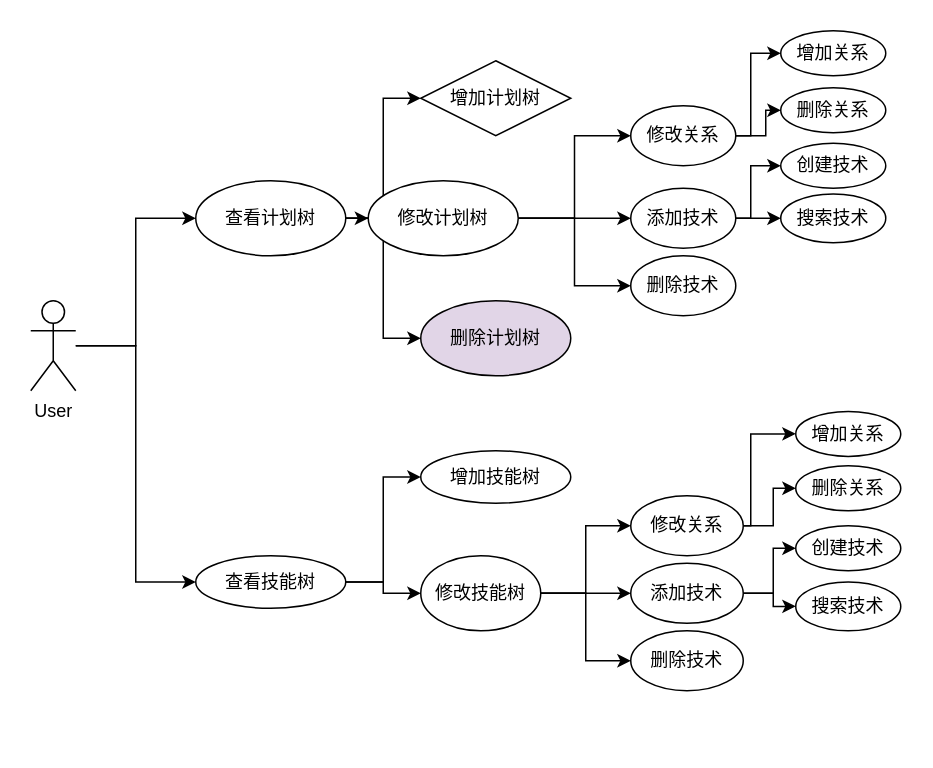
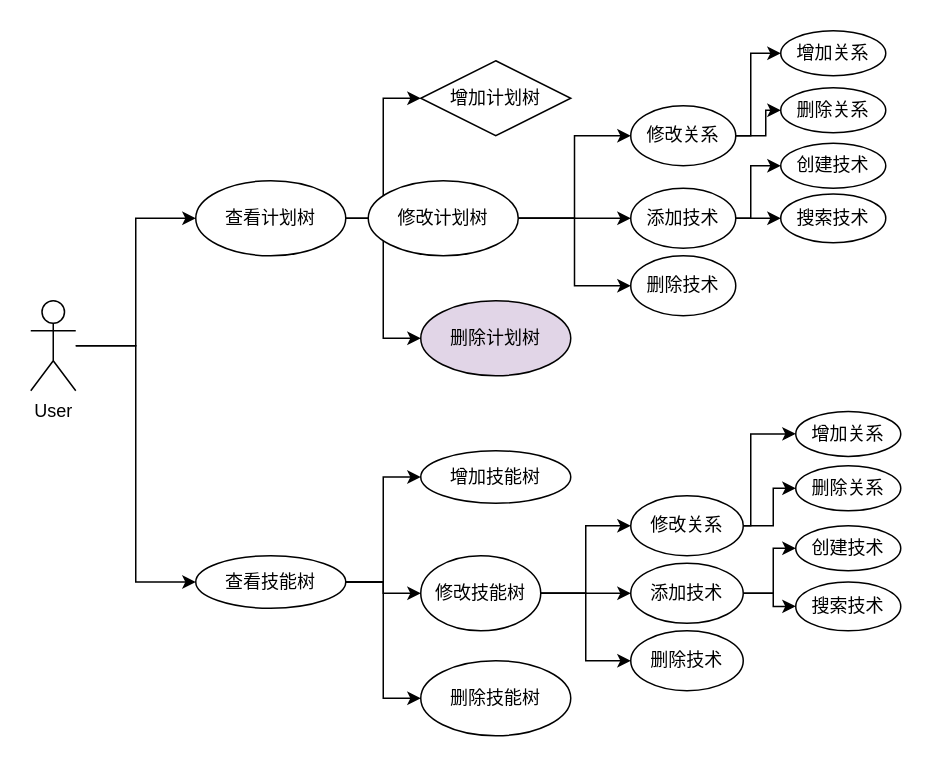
edge "查看计划树" -> "修改计划树": removed
edge "查看技能树" -> "删除技能树": added
node "删除技能树": added
